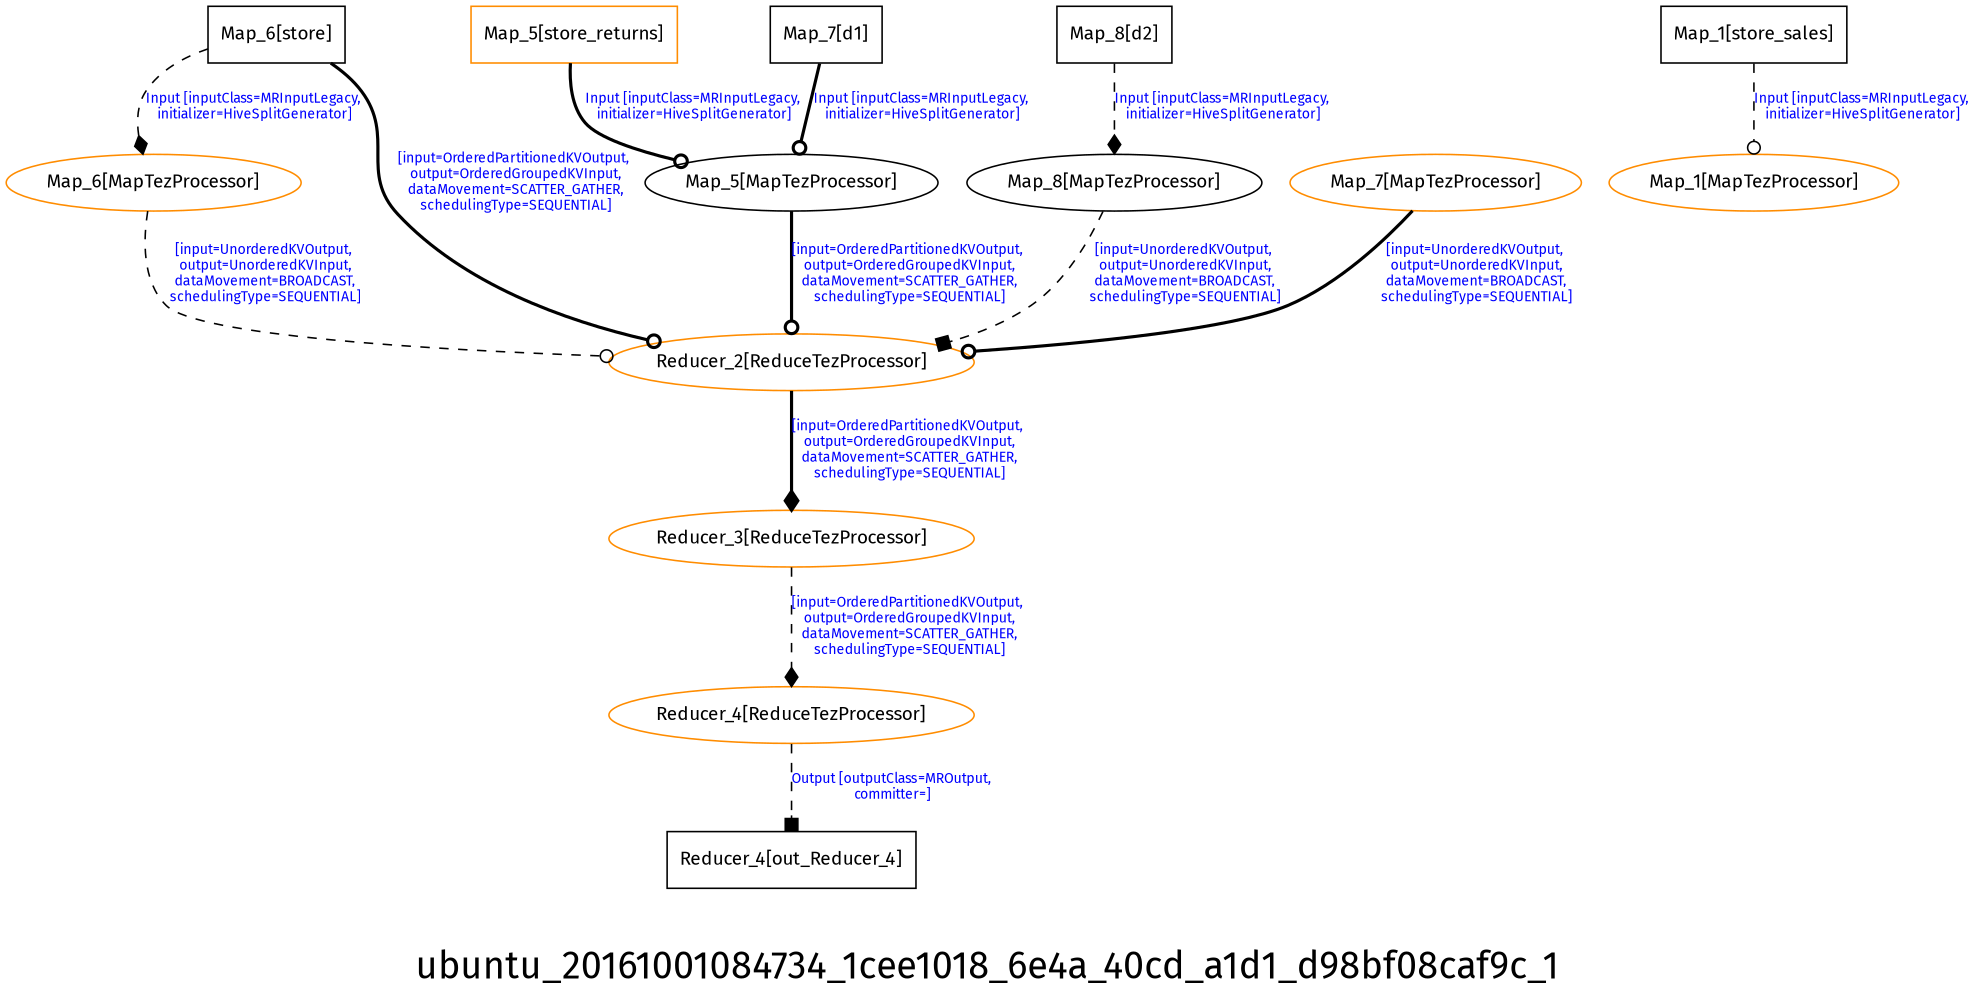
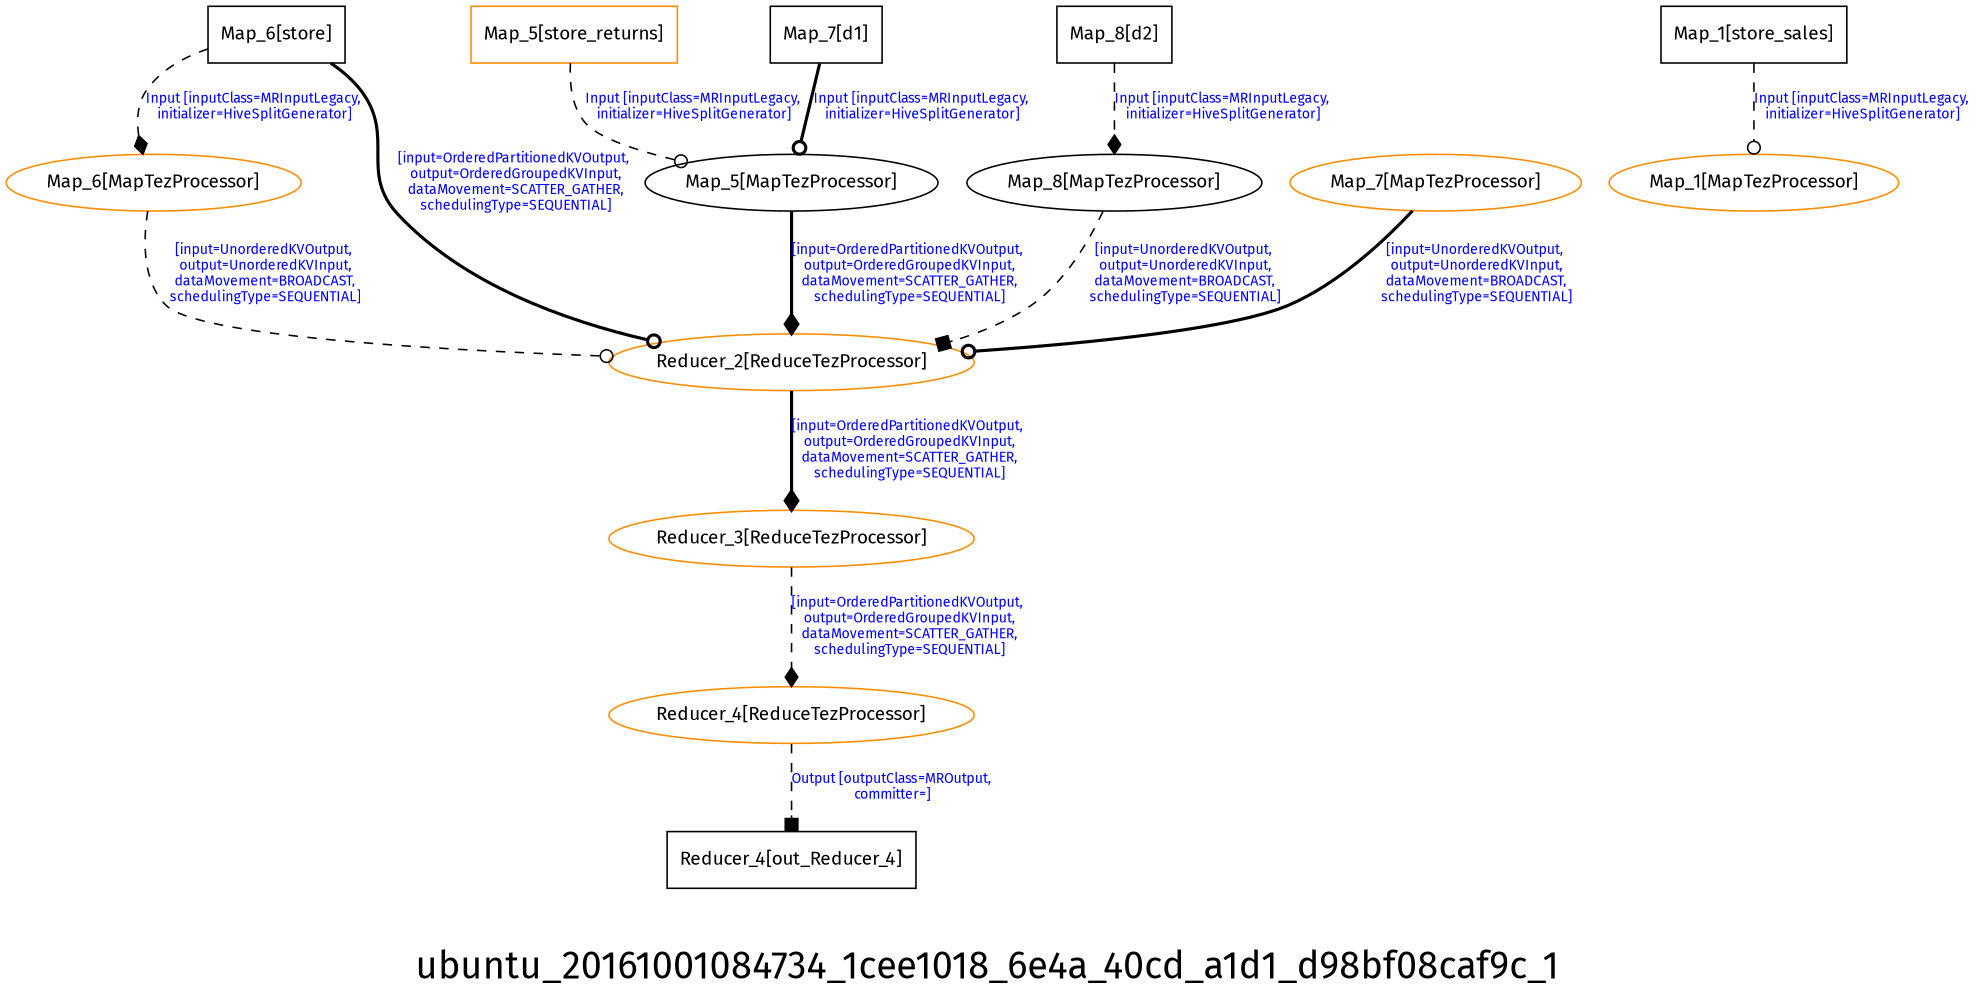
edge "Map_5[store_returns]" -> "Map_5[MapTezProcessor]": style bold -> dashed
edge "Map_5[MapTezProcessor]" -> "Reducer_2[ReduceTezProcessor]": arrowhead odot -> diamond
